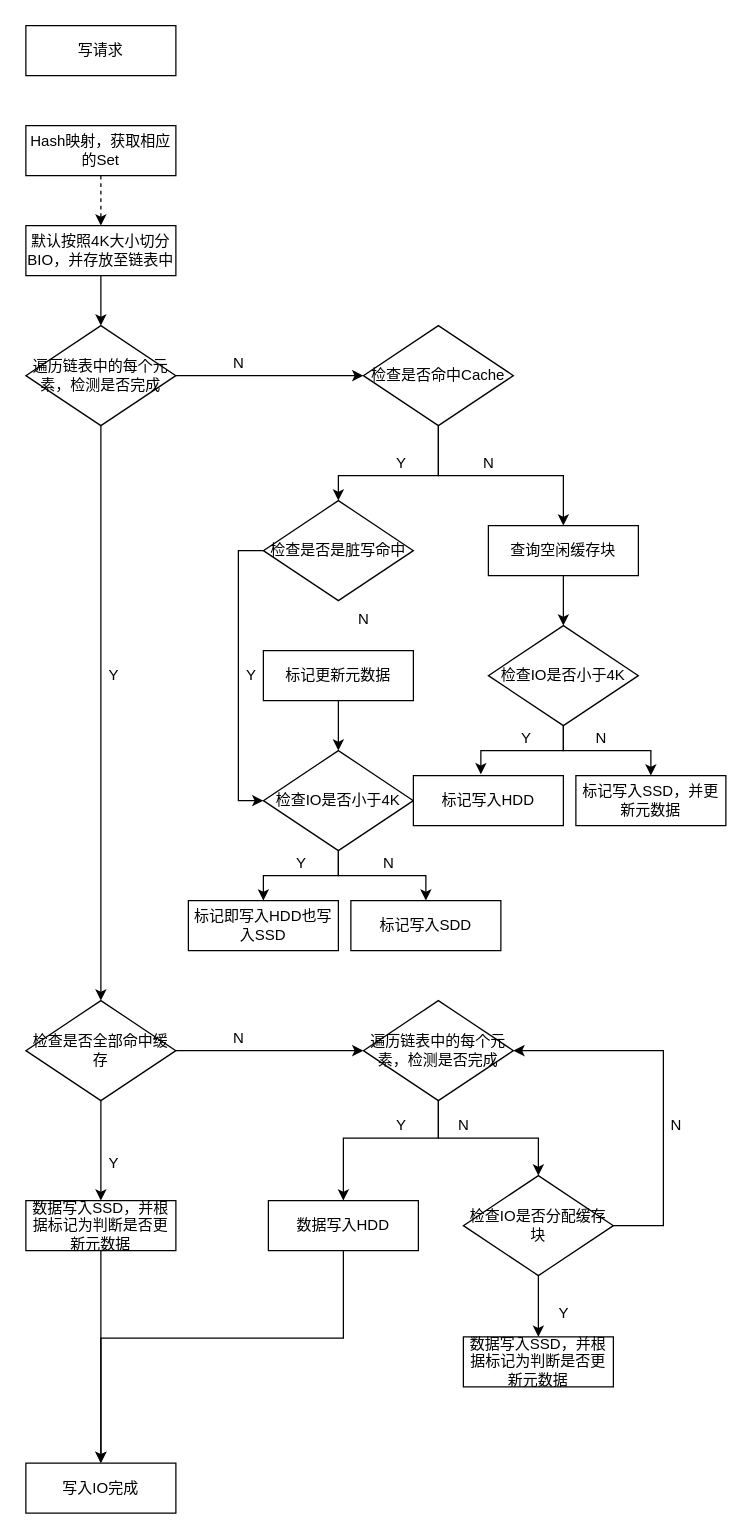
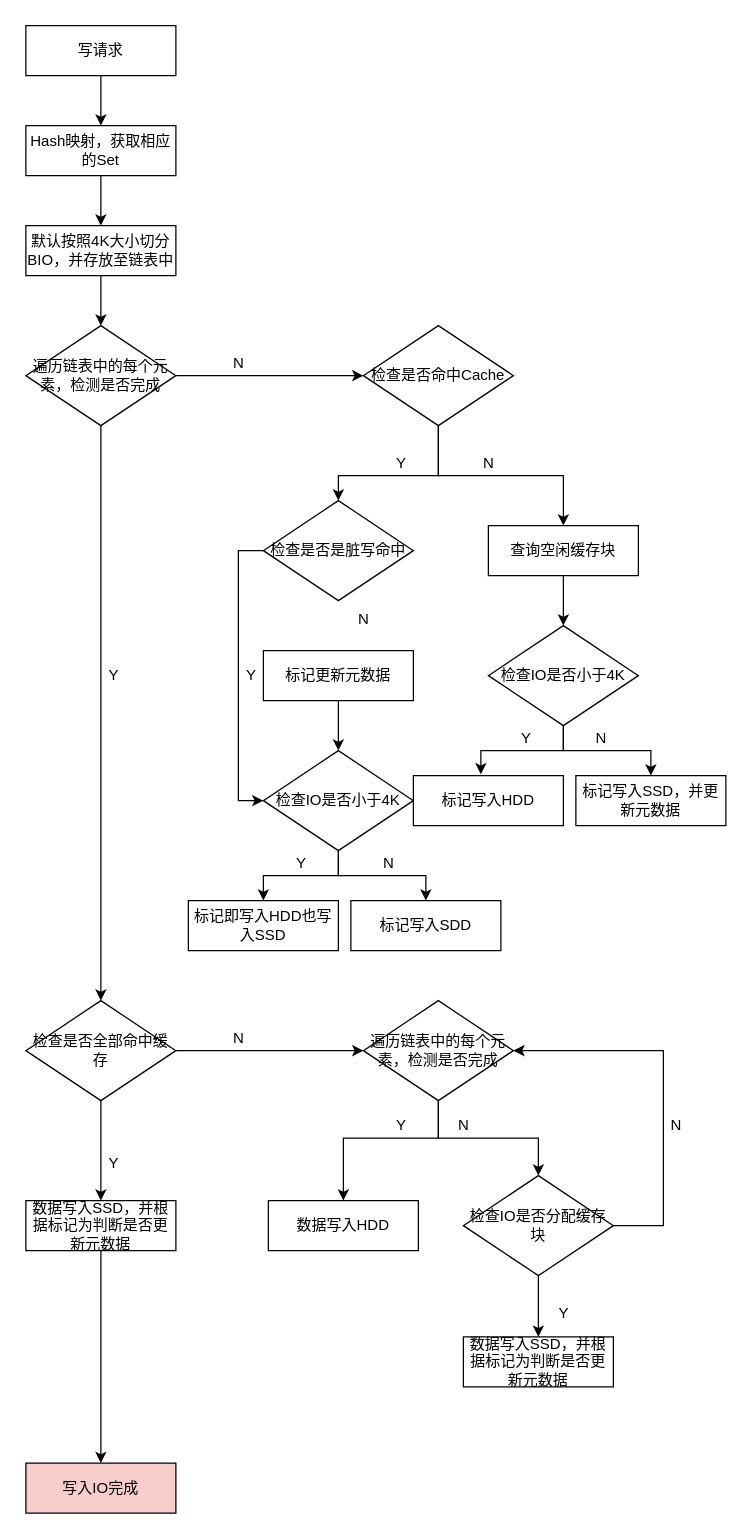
edge "写请求" -> "Hash映射，获取相应的Set": added
edge "Hash映射，获取相应的Set" -> "默认按照4K大小切分BIO，并存放至链表中": style dashed -> solid
edge "数据写入HDD" -> "写入IO完成": removed
node "写入IO完成": fillcolor #ffffff -> #f8cecc
